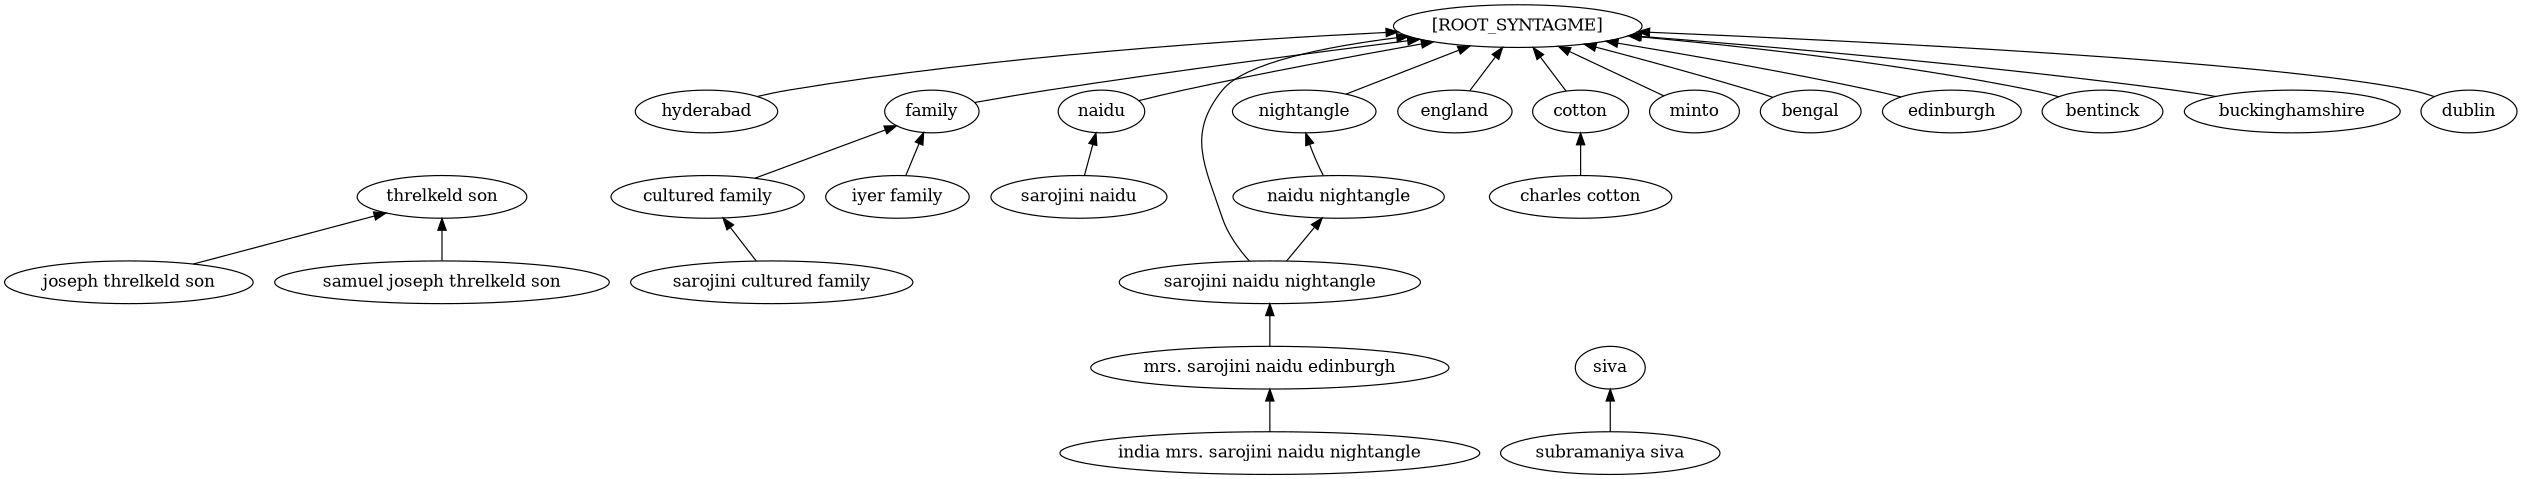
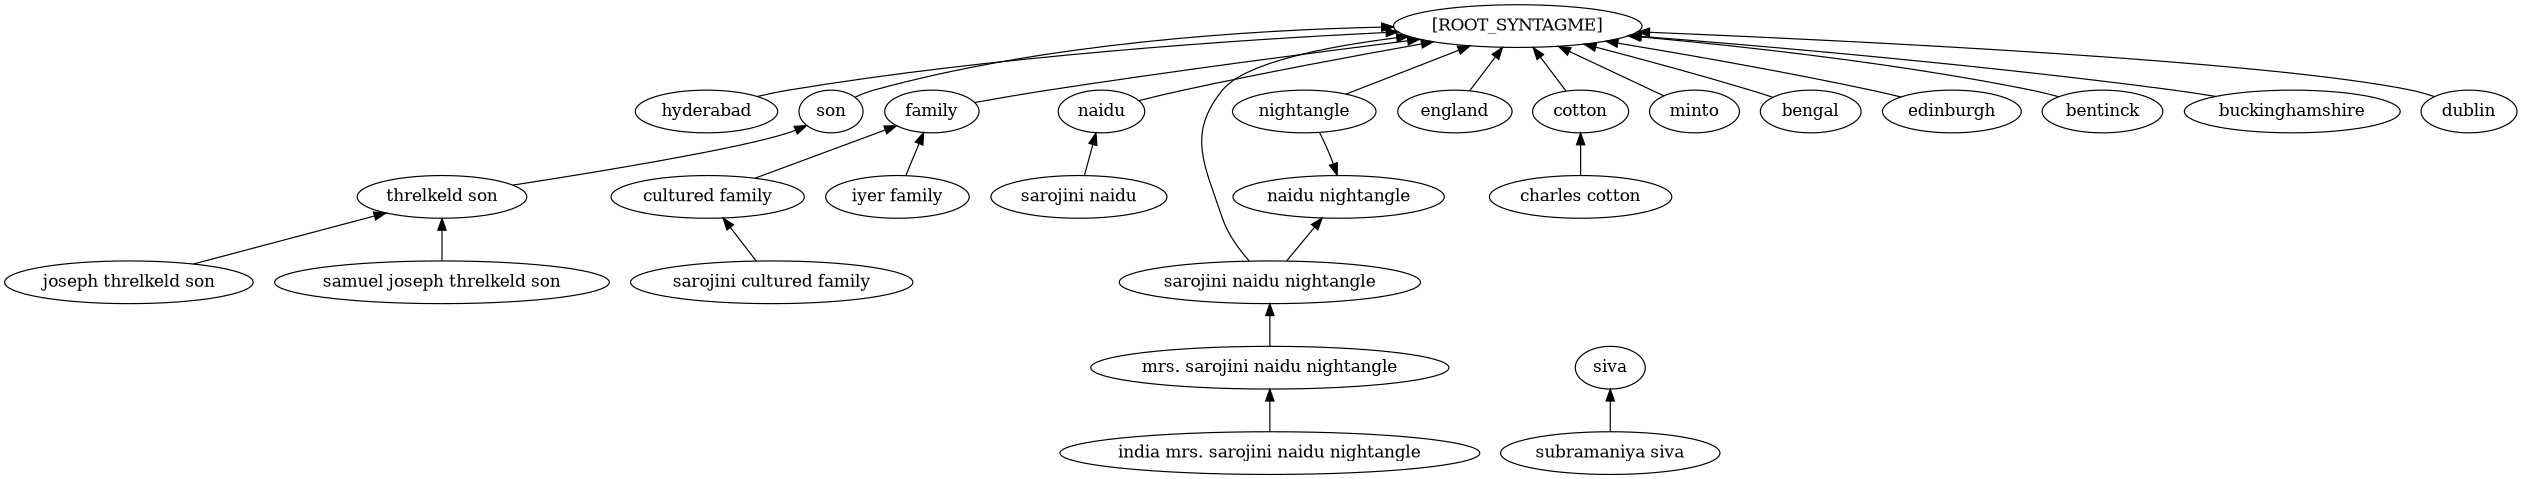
node "son": added
edge "naidu nightangle" -> "nightangle": reversed
node "mrs. sarojini naidu edinburgh": label "mrs. sarojini naidu edinburgh" -> "mrs. sarojini naidu nightangle"
